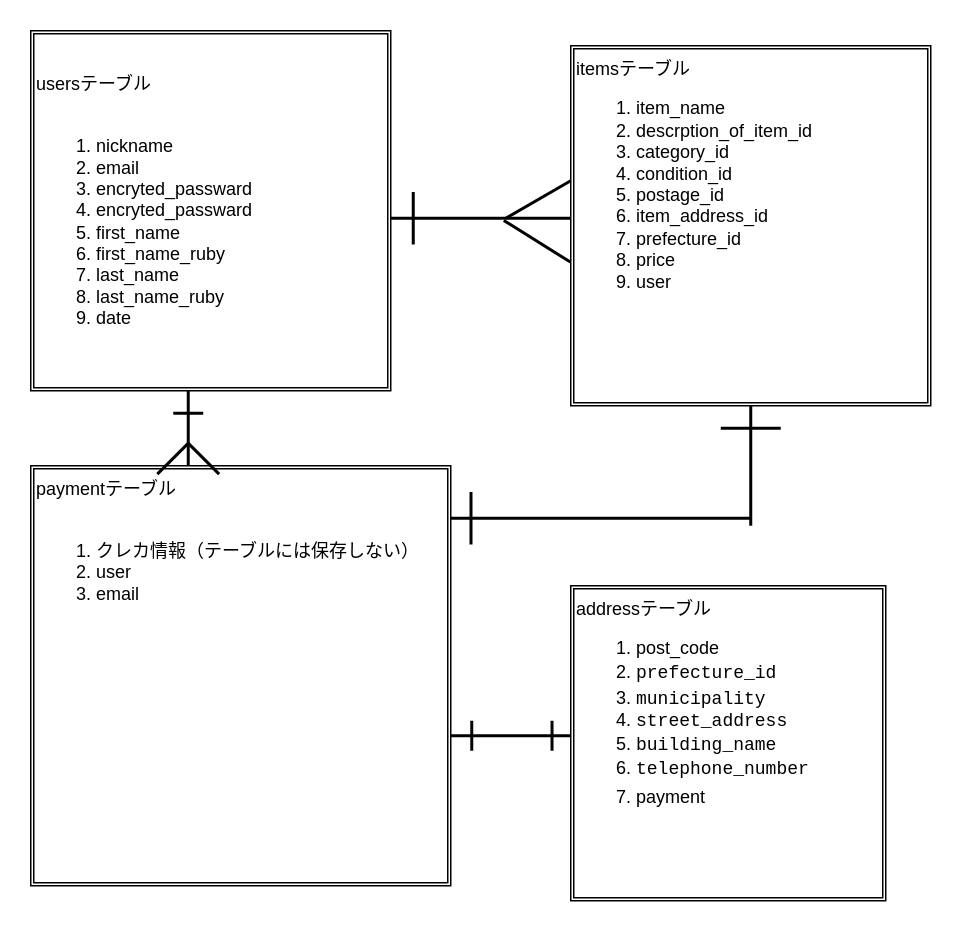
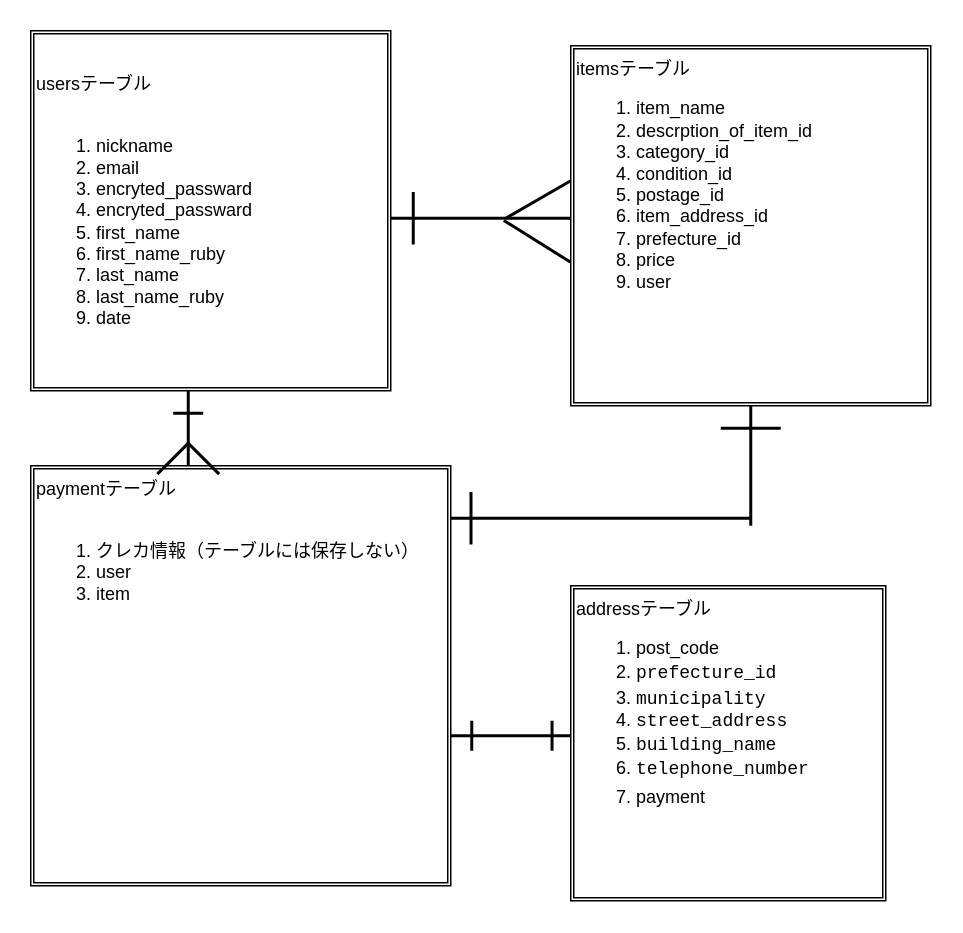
node "paymentテーブル クレカ情報（テーブルには保存しない） user email": label "paymentテーブル クレカ情報（テーブルには保存しない） user email" -> "paymentテーブル クレカ情報（テーブルには保存しない） user item"
